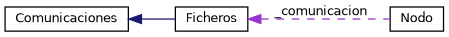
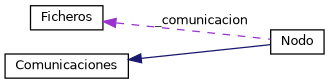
edge "Ficheros" -> "Comunicaciones": now "Nodo" -> "Comunicaciones"
